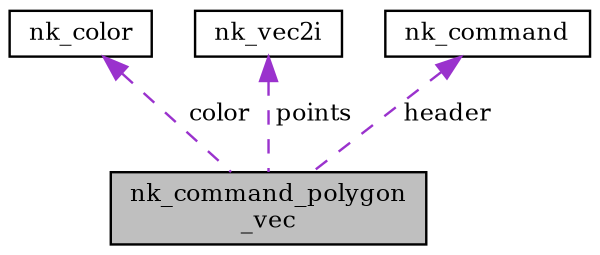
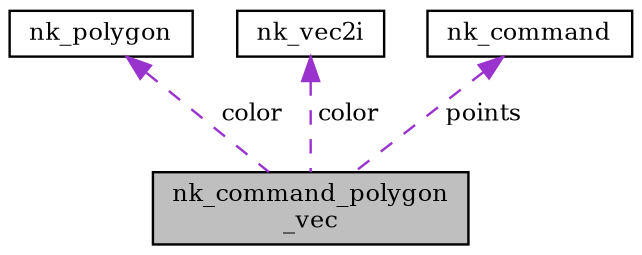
node "nk_color": label "nk_color" -> "nk_polygon"
edge "nk_command_polygon _vec" -> "nk_vec2i": label " points" -> " color"
edge "nk_command_polygon _vec" -> "nk_command": label " header" -> " points"
